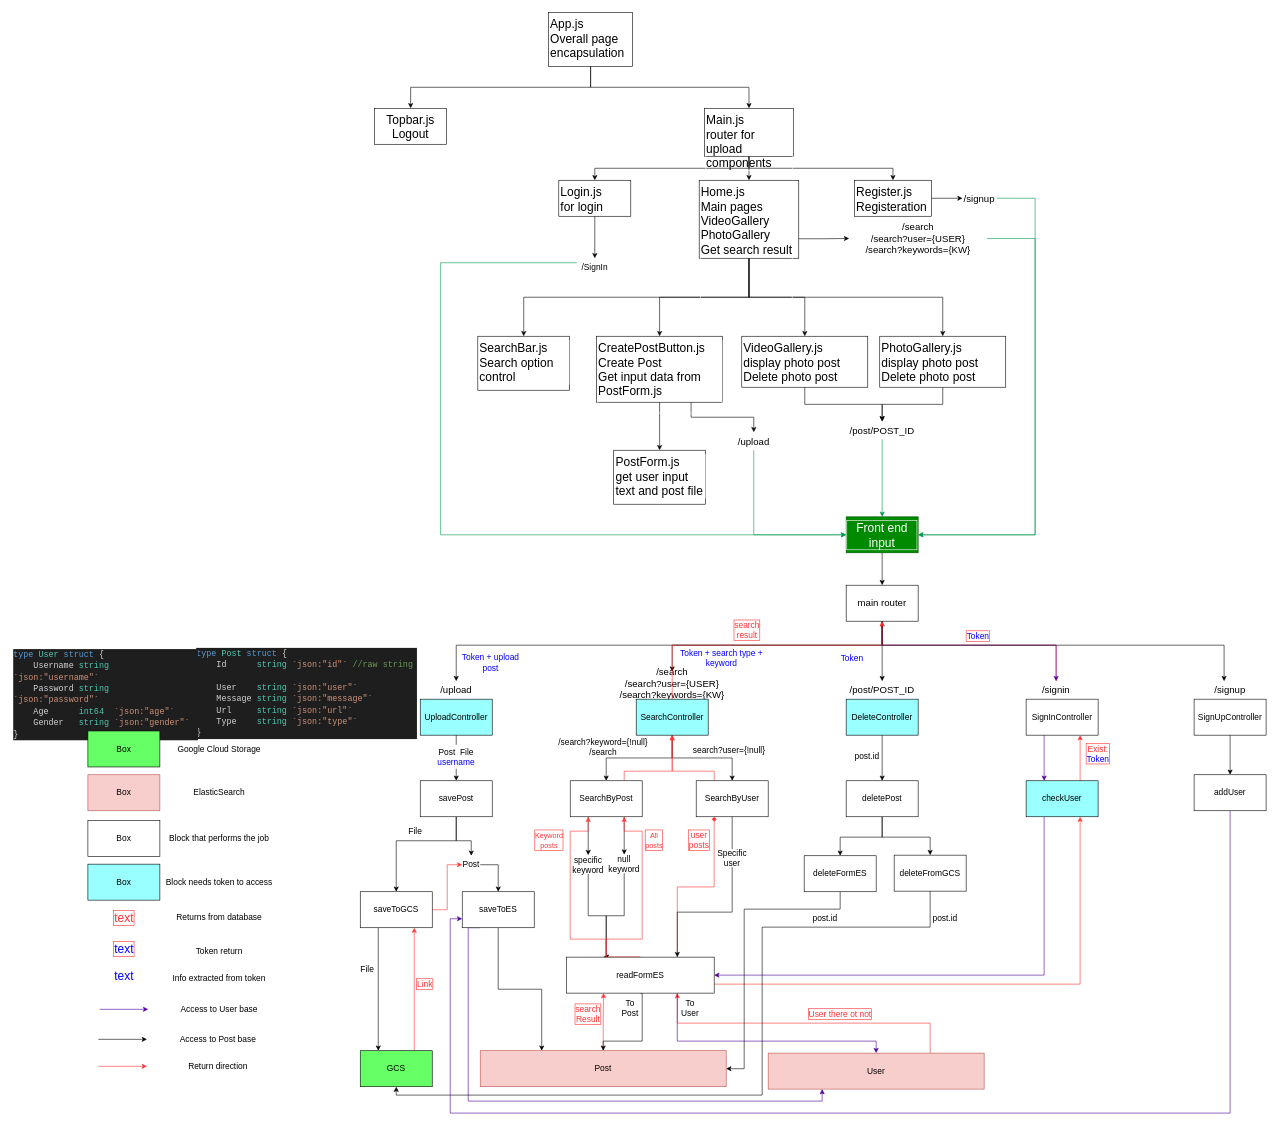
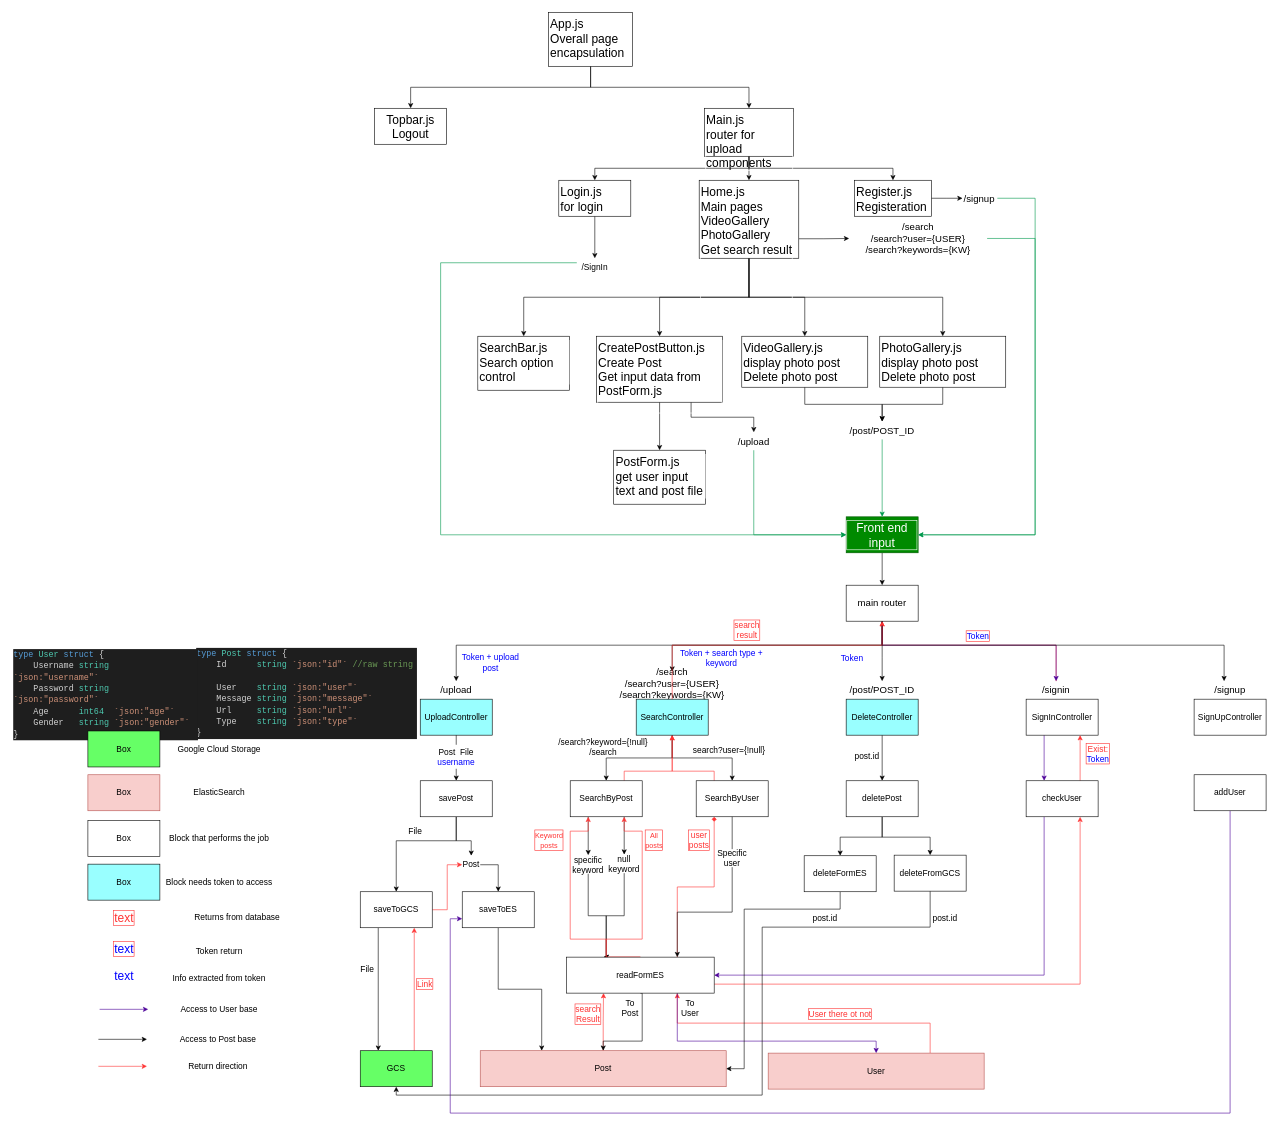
edge "SignUpController" -> "addUser": removed
node "checkUser": fillcolor #99ffff -> #ffffff
node "Returns from database": moved (219, 918) -> (237, 918)
edge "saveToES" -> "User": removed
